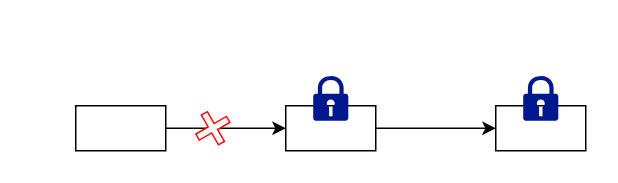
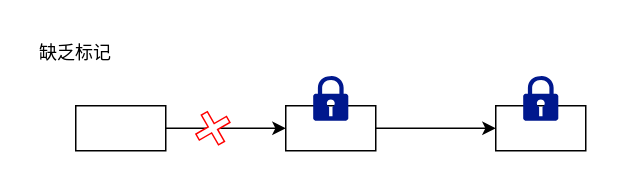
node "缺乏标记": added
